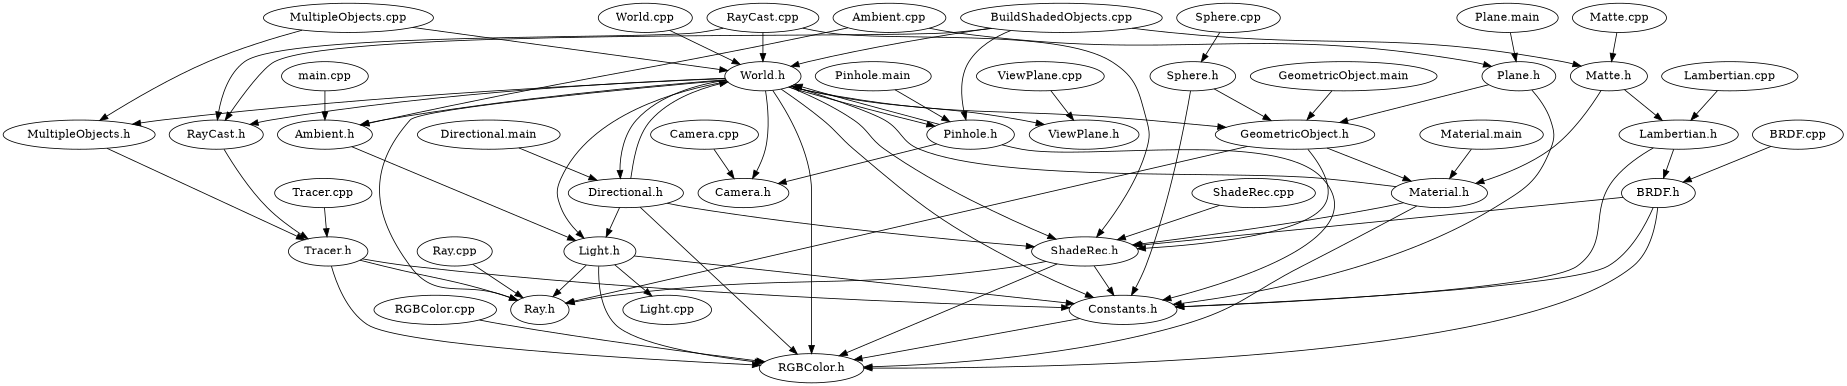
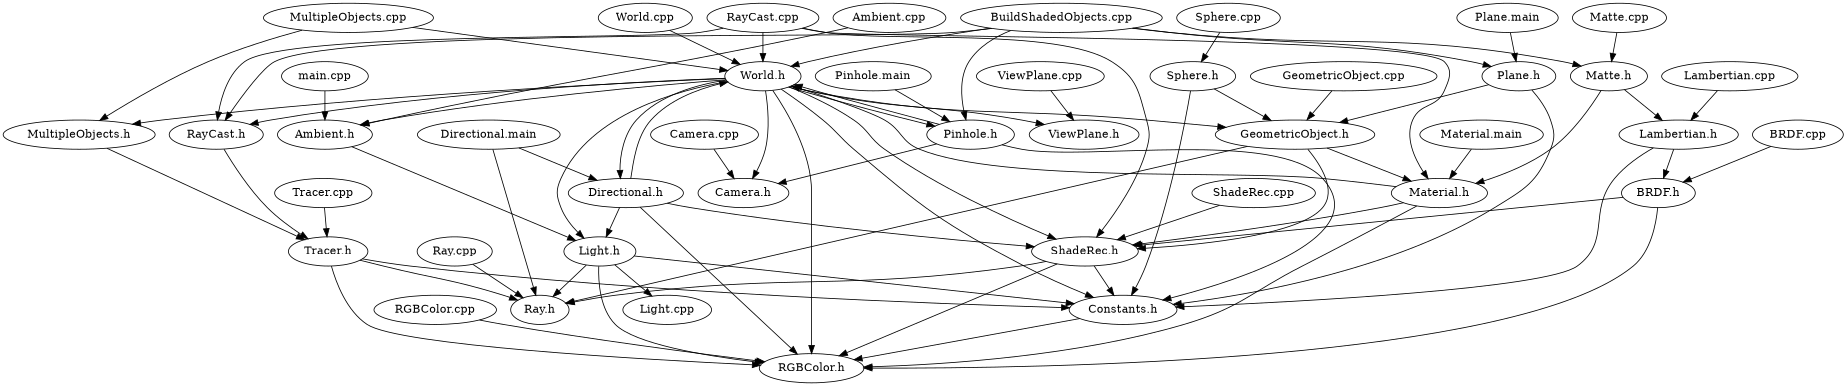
edge "RayCast.cpp" -> "Material.h": added
edge "Ambient.cpp" -> "Plane.h": now "BuildShadedObjects.cpp" -> "Plane.h"
node "GeometricObject.main": label "GeometricObject.main" -> "GeometricObject.cpp"
edge "World.h" -> "Ray.h": now "Directional.main" -> "Ray.h"
edge "BRDF.h" -> "Constants.h": removed
